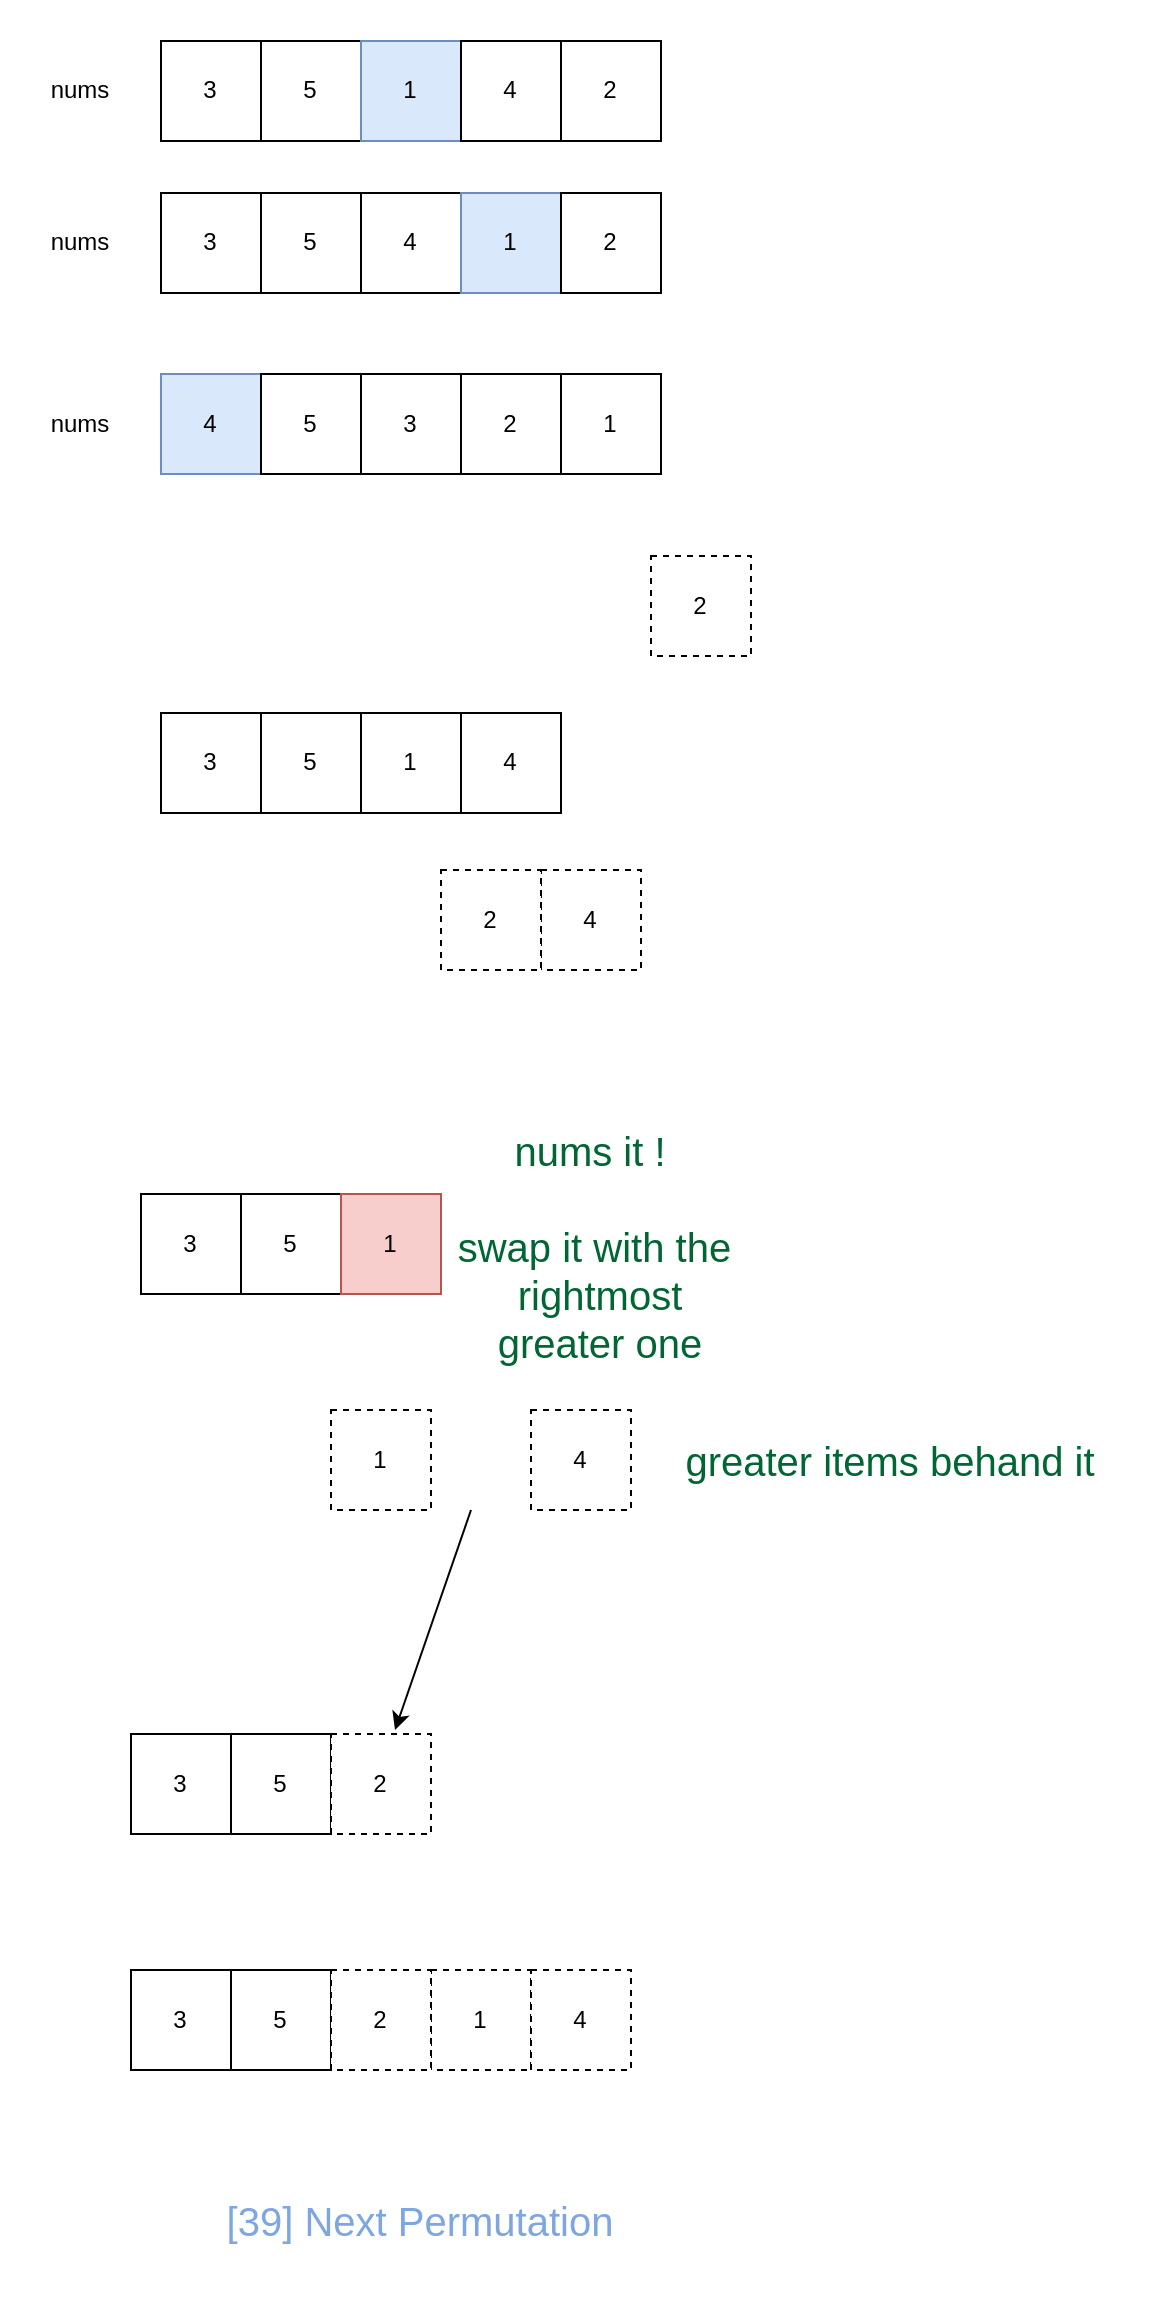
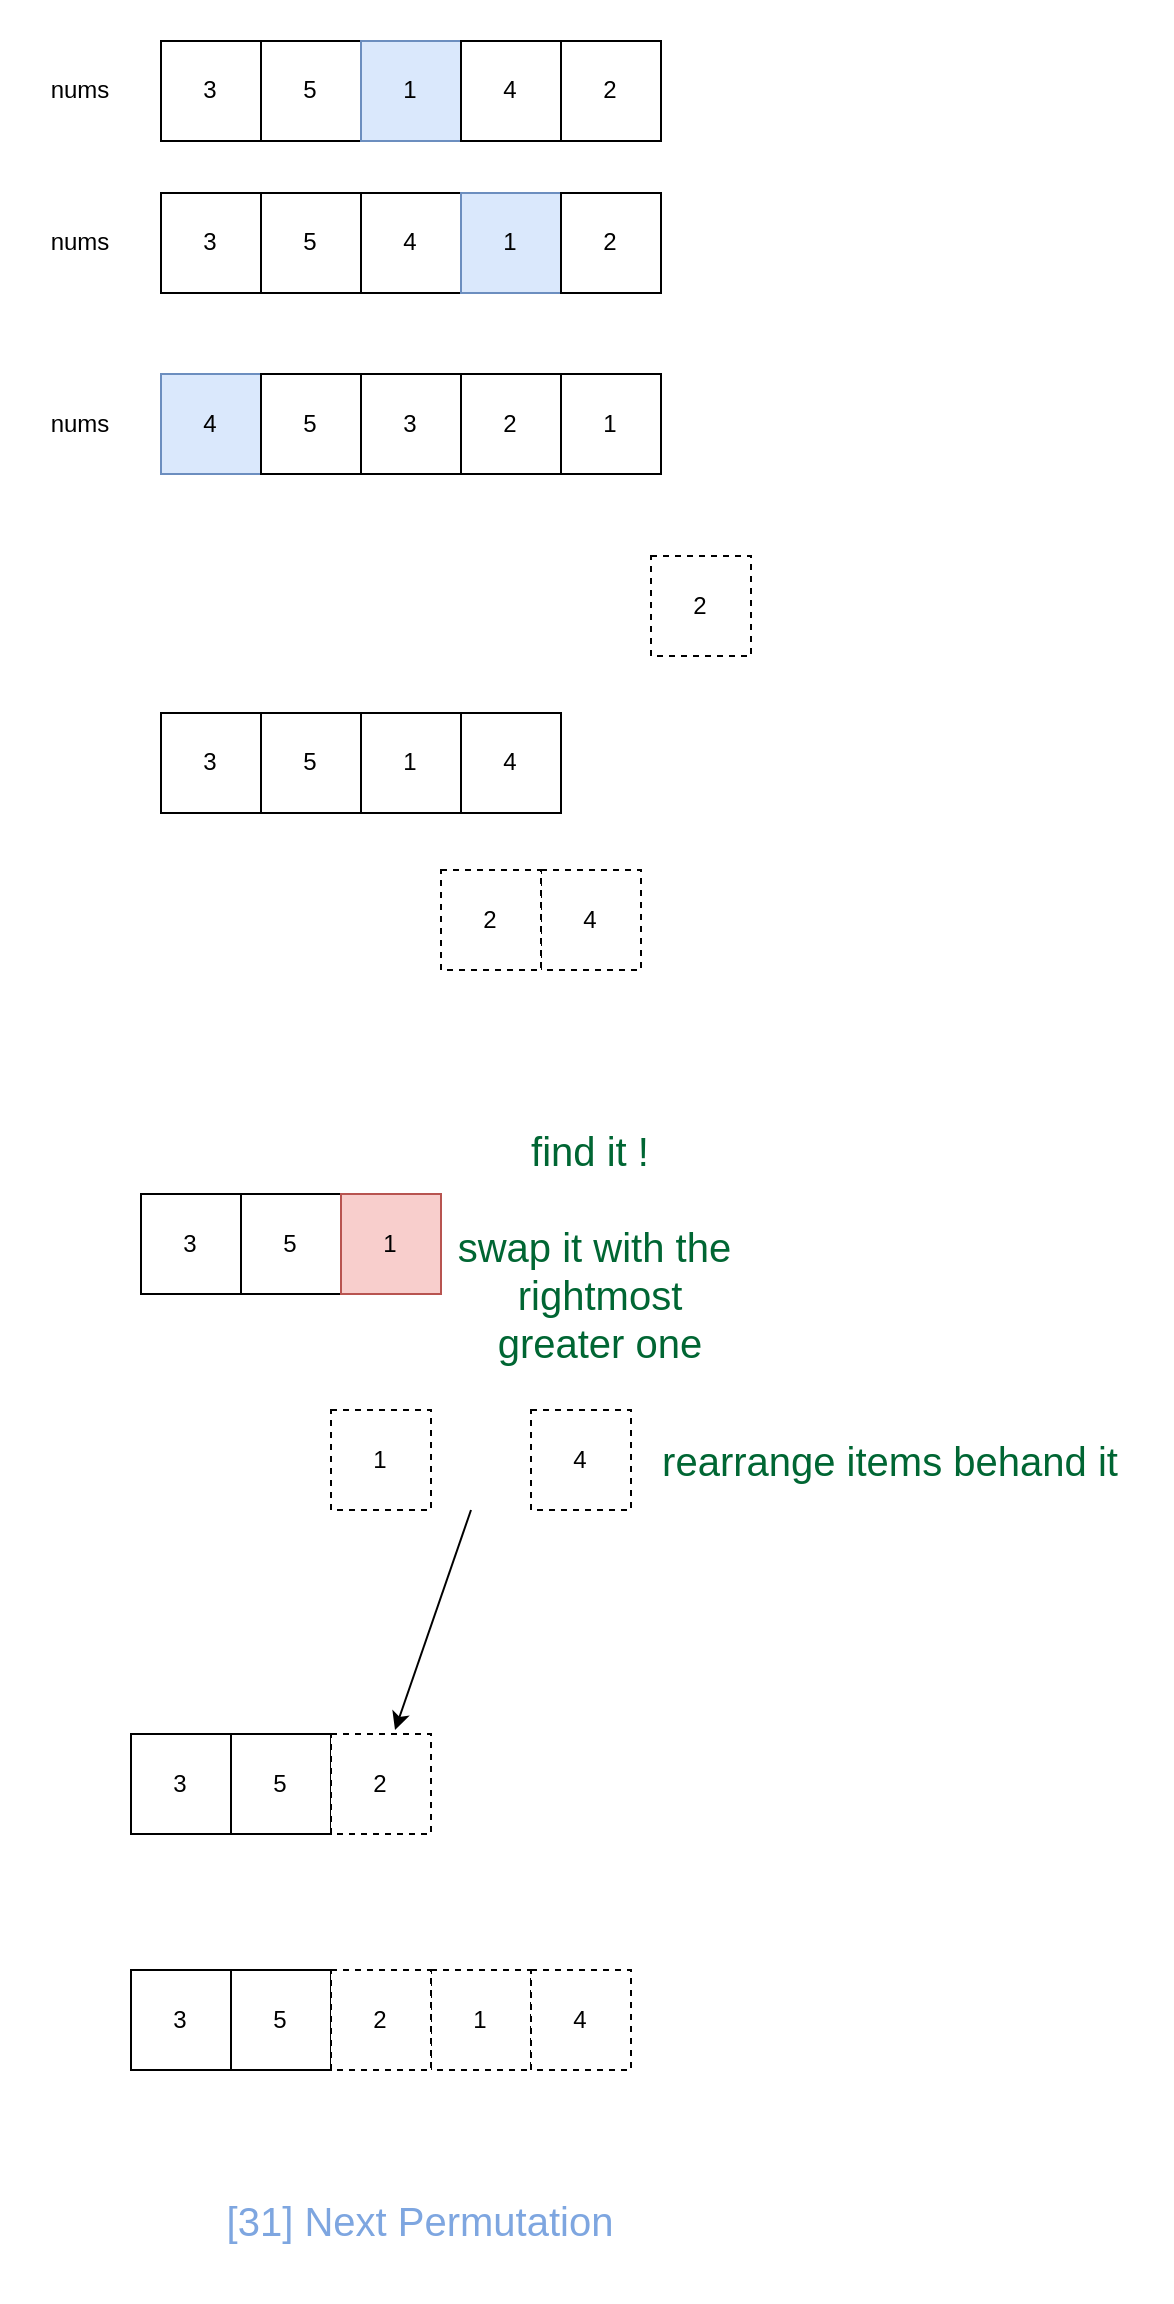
node "nums it !": label "nums it !" -> "find it !"
node "greater items behand it": label "greater items behand it" -> "rearrange items behand it"
node "[39] Next Permutation": label "[39] Next Permutation" -> "[31] Next Permutation"
